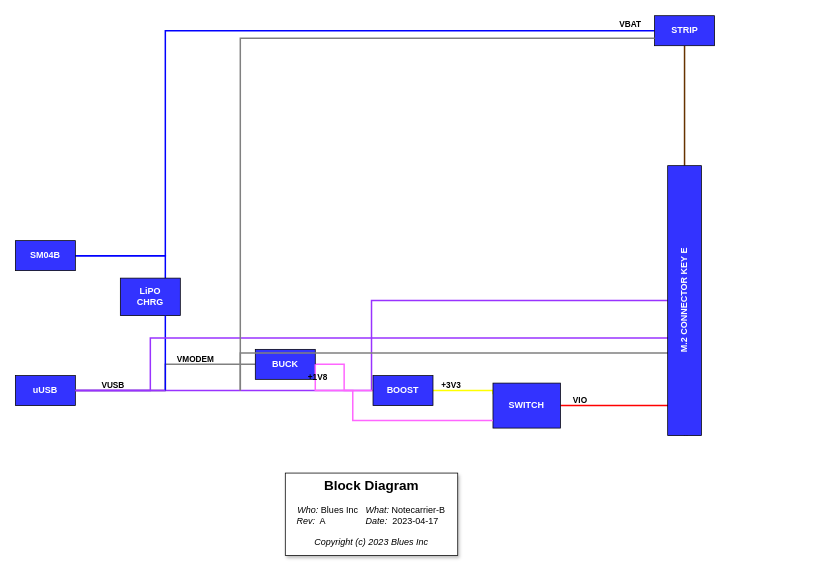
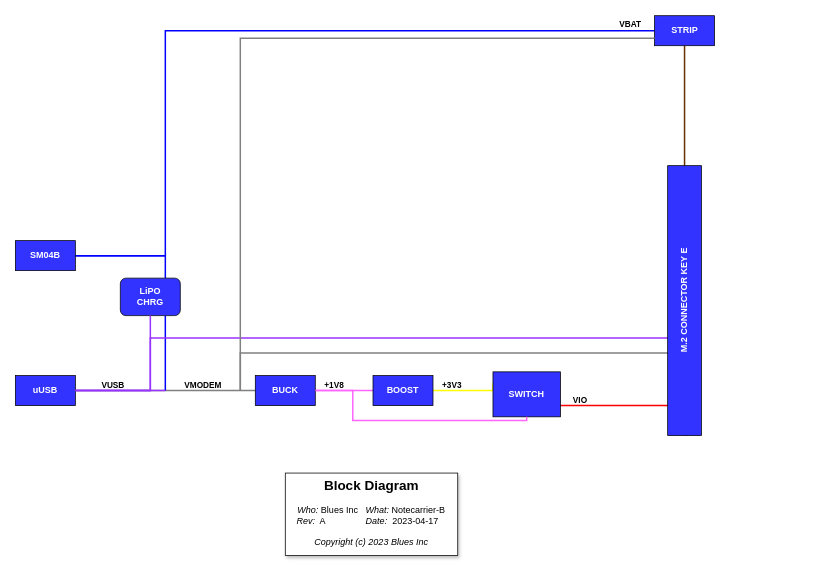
node "LiPO CHRG": shape rectangle -> rounded rectangle
edge "M.2 CONNECTOR KEY E" -- "uUSB": now "LiPO CHRG" -- "uUSB"
node "BUCK": moved (285, 364) -> (285, 390)
node "SWITCH": moved (527, 405) -> (527, 394)
